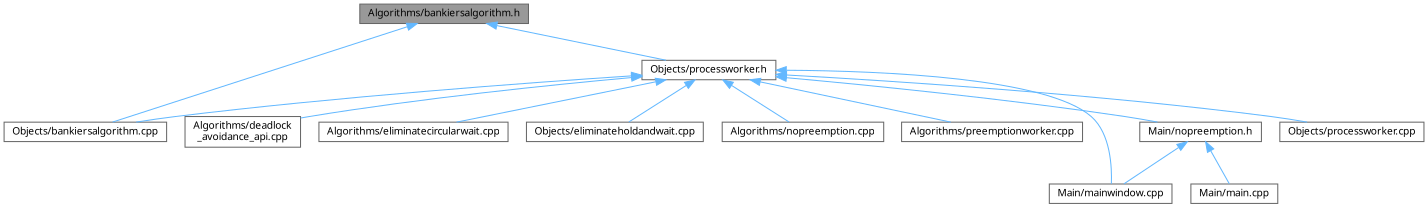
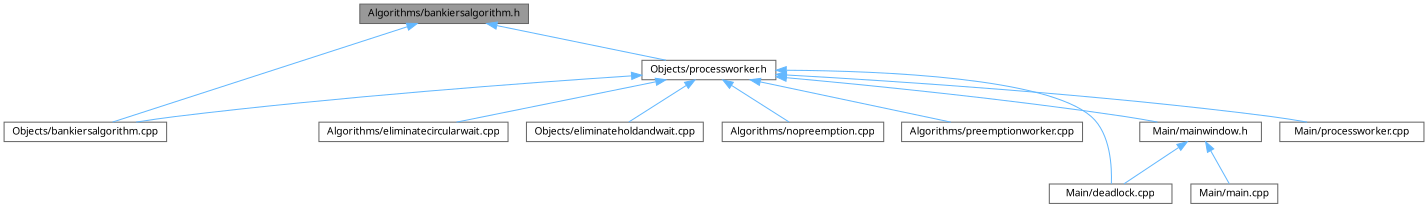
node "Algorithms/deadlock _avoidance_api.cpp": removed
node "Main/nopreemption.h": label "Main/nopreemption.h" -> "Main/mainwindow.h"
node "Objects/processworker.cpp": label "Objects/processworker.cpp" -> "Main/processworker.cpp"
node "Main/mainwindow.cpp": label "Main/mainwindow.cpp" -> "Main/deadlock.cpp"
